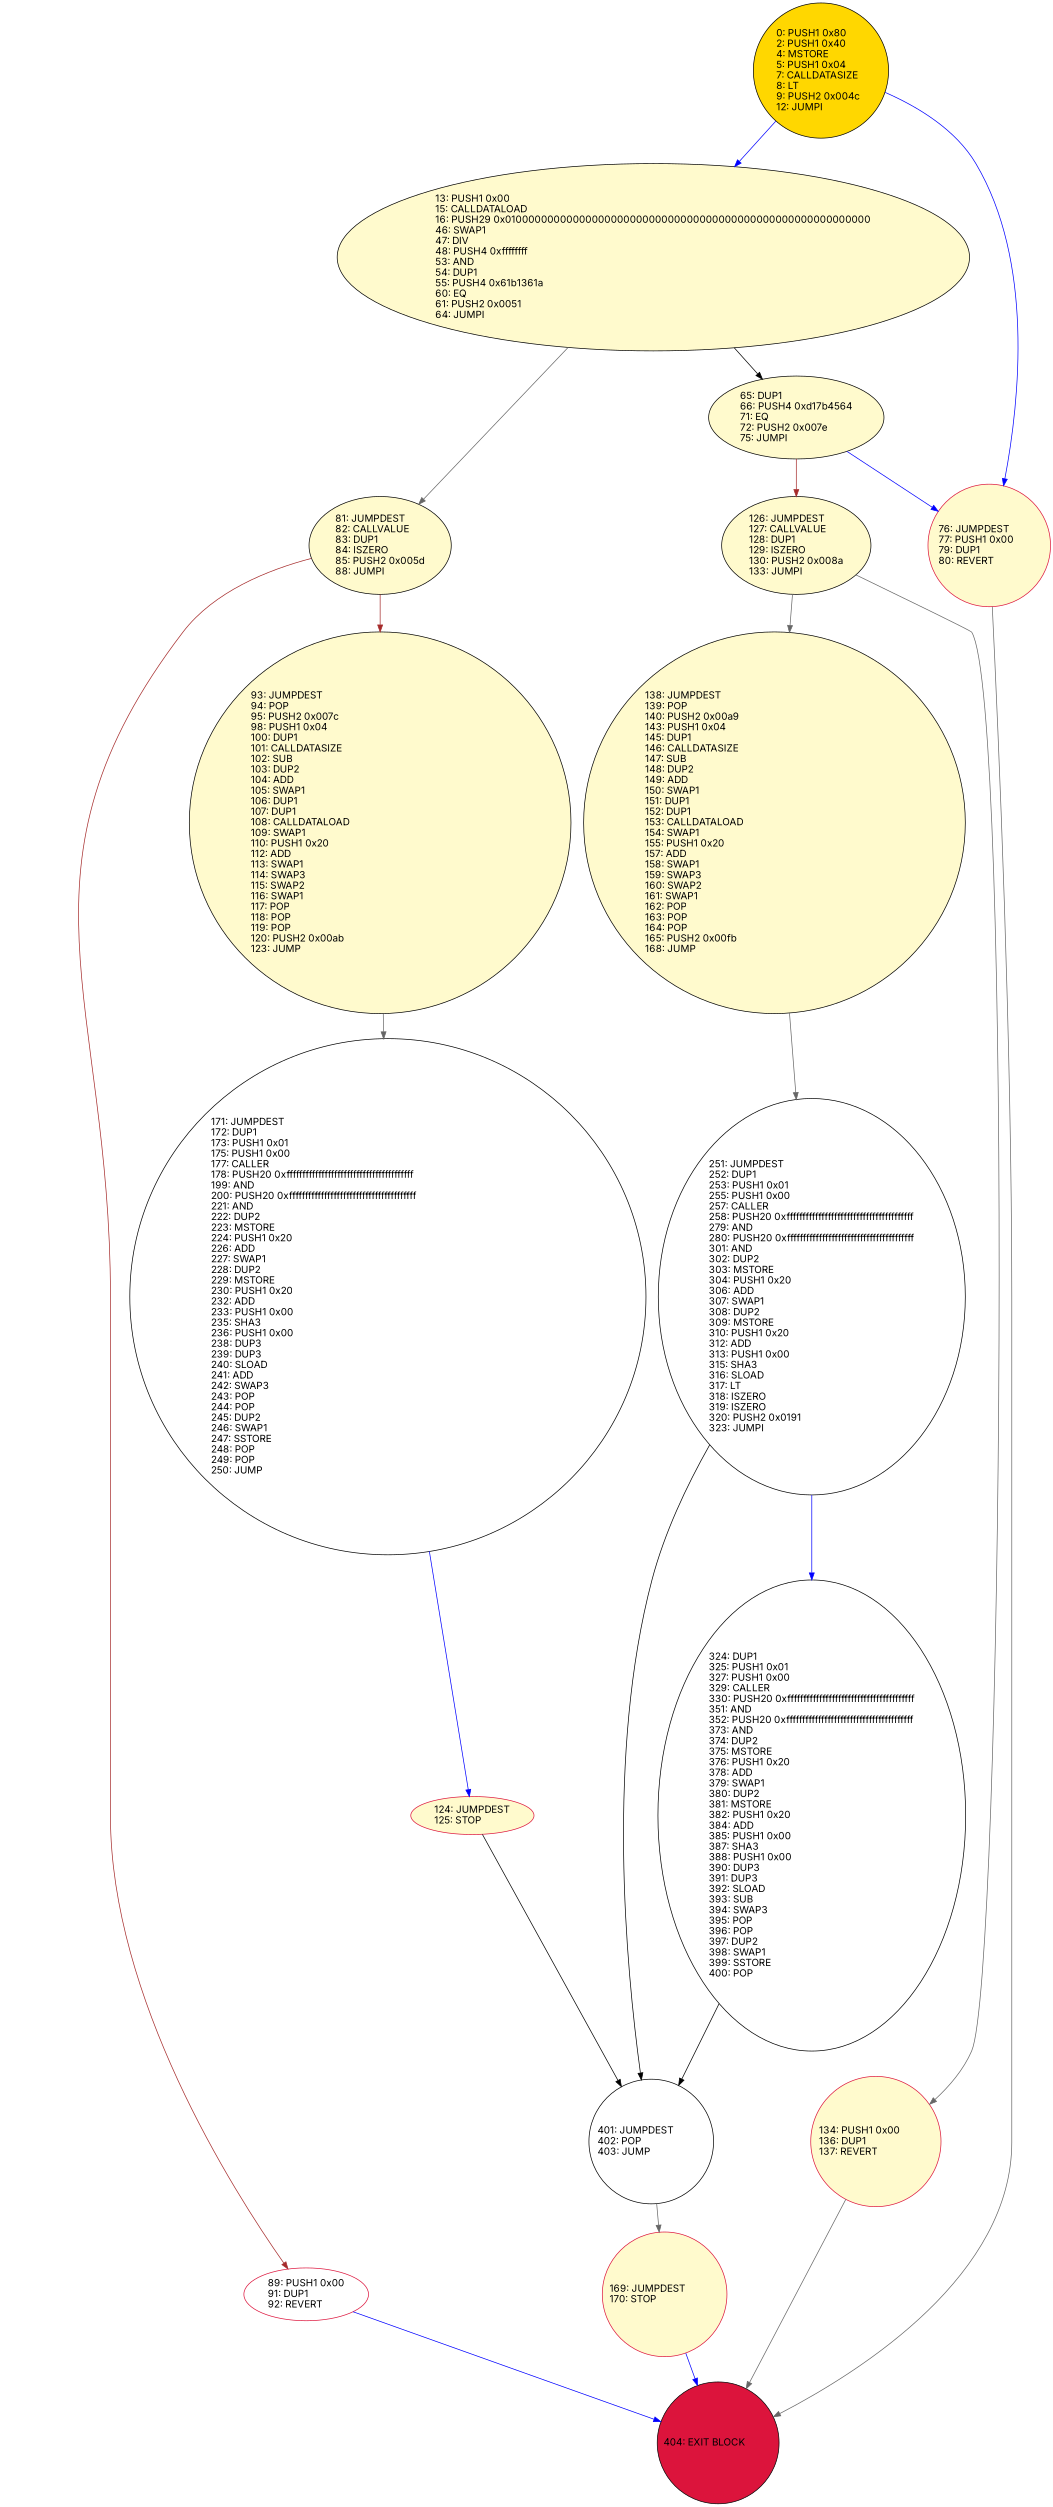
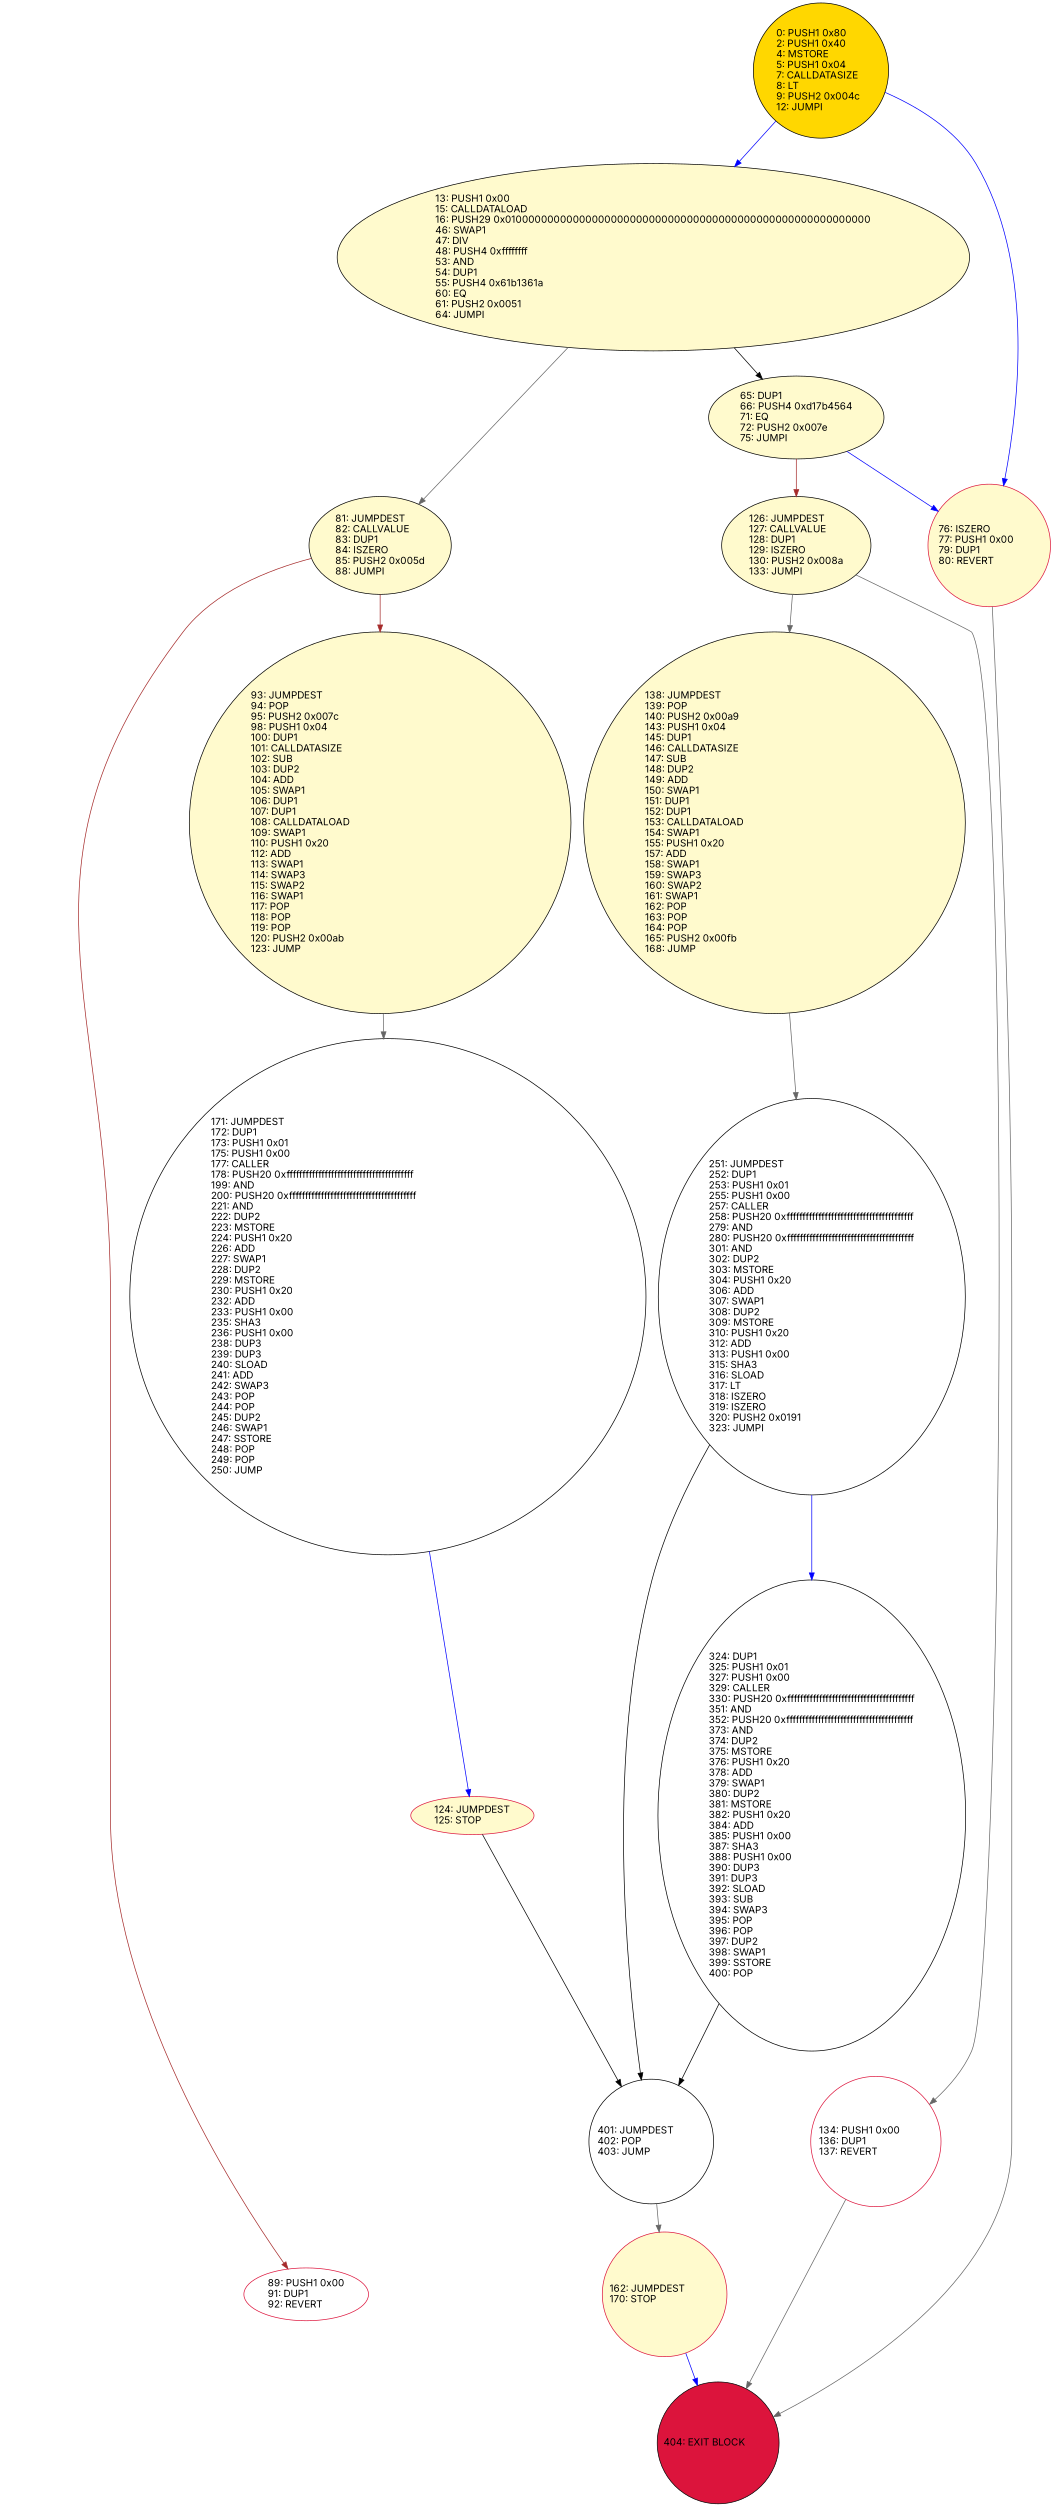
node "76: JUMPDEST 77: PUSH1 0x00 79: DUP1 80: REVERT": label "76: JUMPDEST 77: PUSH1 0x00 79: DUP1 80: REVERT" -> "76: ISZERO 77: PUSH1 0x00 79: DUP1 80: REVERT"
node "134: PUSH1 0x00 136: DUP1 137: REVERT": fillcolor lemonchiffon -> white
node "169: JUMPDEST 170: STOP": label "169: JUMPDEST 170: STOP" -> "162: JUMPDEST 170: STOP"
edge "89: PUSH1 0x00 91: DUP1 92: REVERT" -> "404: EXIT BLOCK": removed
